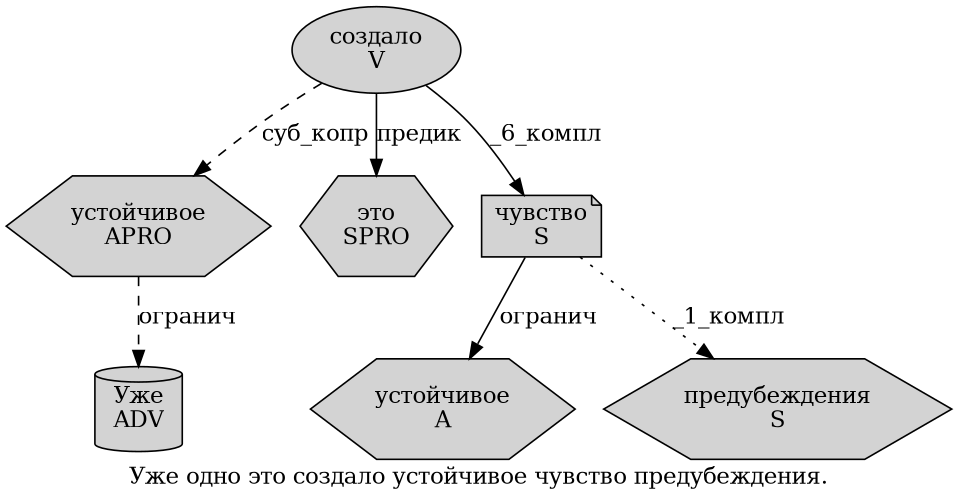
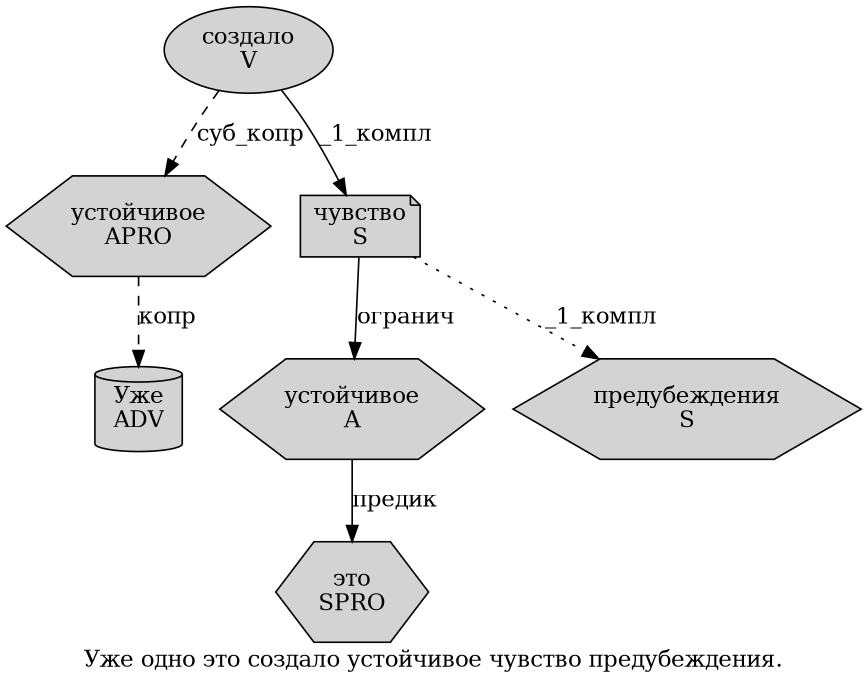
edge "создало V" -> "это SPRO": now "устойчивое A" -> "это SPRO"
edge "создало V" -> "чувство S": label "_6_компл" -> "_1_компл"
edge "устойчивое APRO" -> "Уже ADV": label "огранич" -> "копр"
